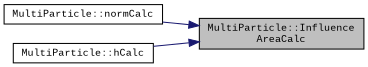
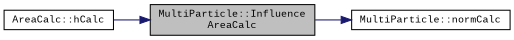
edge "MultiParticle::normCalc" -> "MultiParticle::Influence AreaCalc": reversed
node "MultiParticle::hCalc": label "MultiParticle::hCalc" -> "AreaCalc::hCalc"
